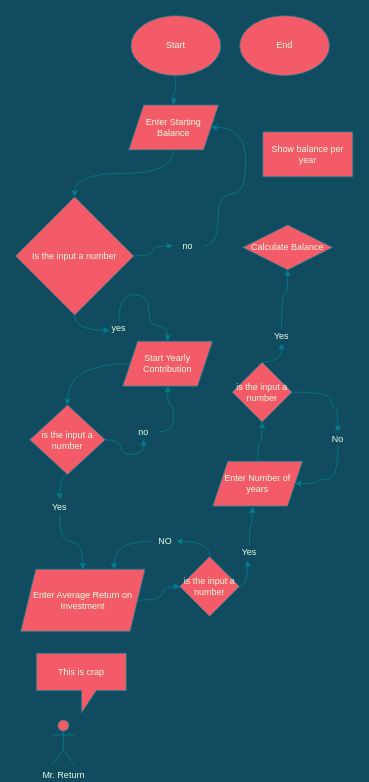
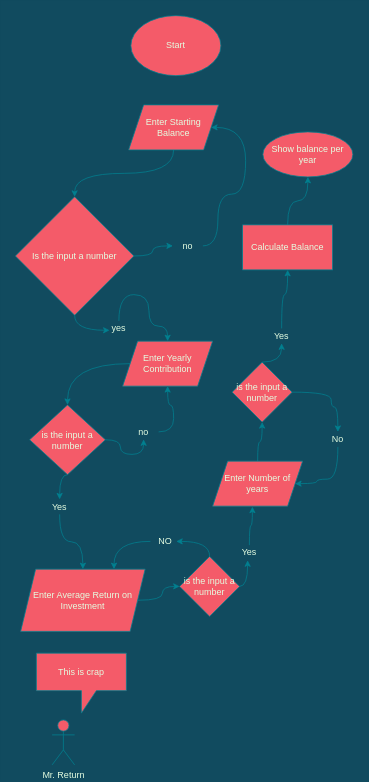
node "End": removed
edge "Start" -> "Enter Starting Balance": removed
node "Show balance per year": shape rectangle -> ellipse
edge "Calculate Balance" -> "Show balance per year": added
node "Calculate Balance": shape diamond -> rectangle
node "Start Yearly Contribution": label "Start Yearly Contribution" -> "Enter Yearly Contribution"
